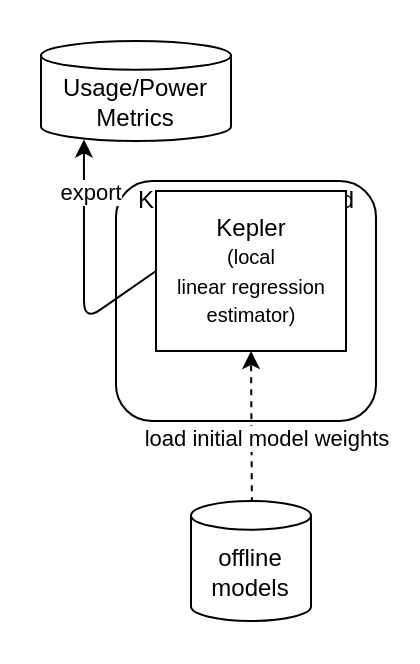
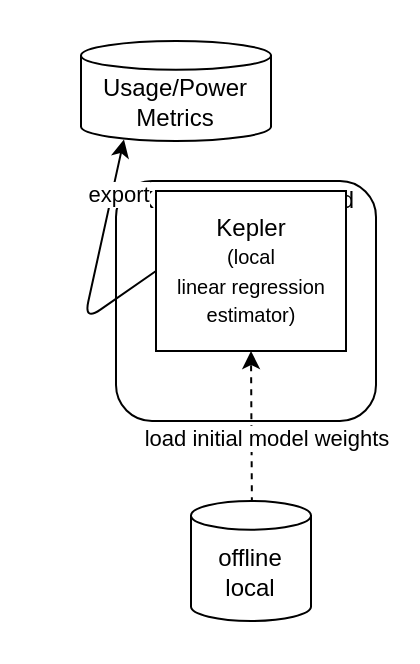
node "Usage/Power Metrics": moved (136, 91) -> (176, 91)
node "offline models": label "offline models" -> "offline local"
